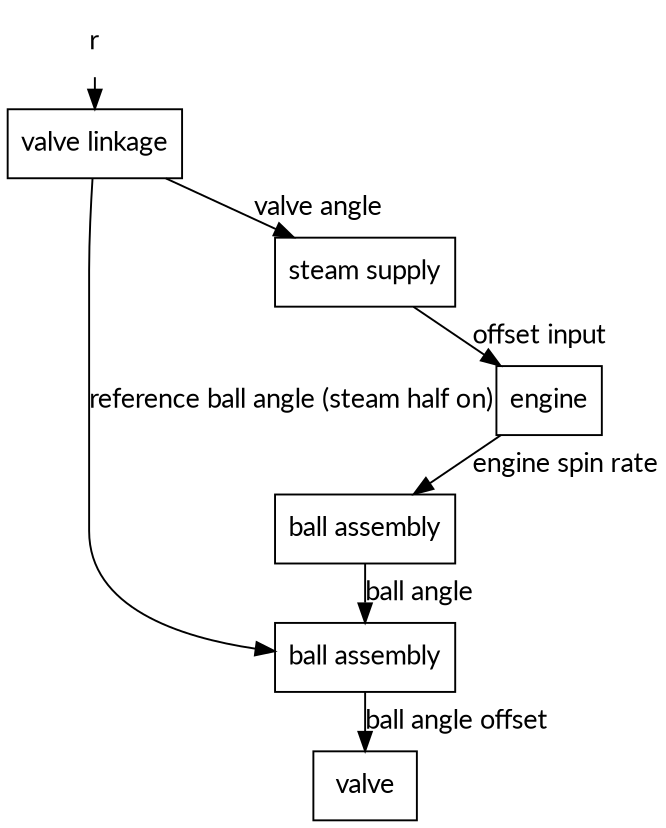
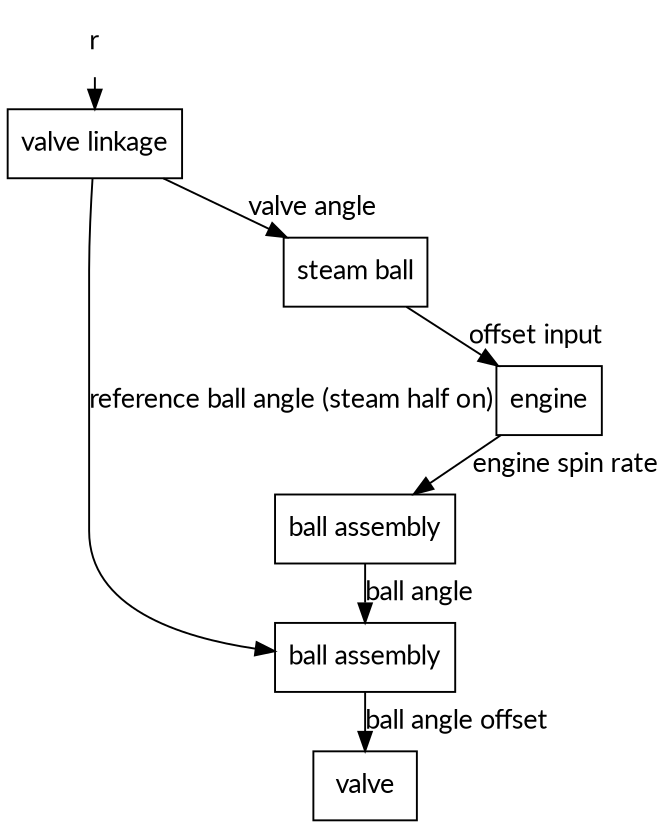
node "steam supply": label "steam supply" -> "steam ball"
